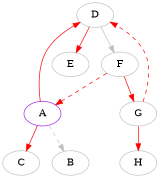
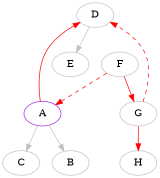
edge "D" -> "E": color red -> gray
edge "D" -> "F": removed
edge "A" -> "C": color red -> gray
edge "A" -> "B": style dashed -> solid
